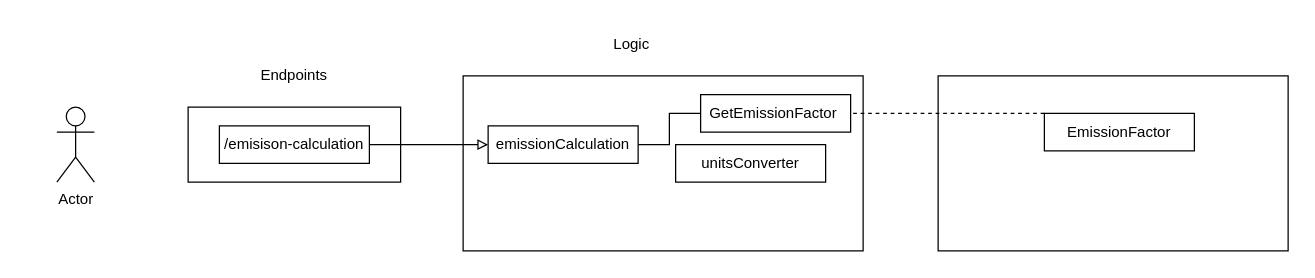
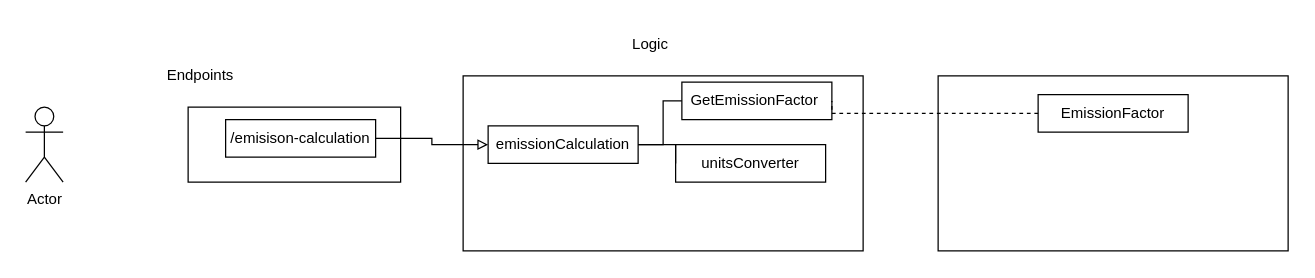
node "Logic": moved (632, 44) -> (651, 44)
node "Endpoints": moved (294, 76) -> (201, 76)
node "GetEmissionFactor": moved (776, 113) -> (757, 101)
node "EmissionFactor": moved (1119, 132) -> (1113, 113)
node "Actor": moved (76, 144) -> (44, 144)
node "/emisison-calculation": moved (294, 144) -> (301, 138)
edge "emissionCalculation" -- "unitsConverter": added
